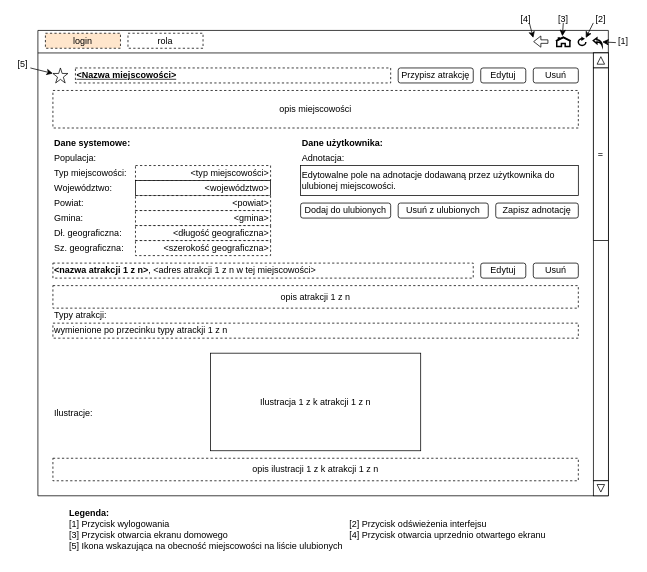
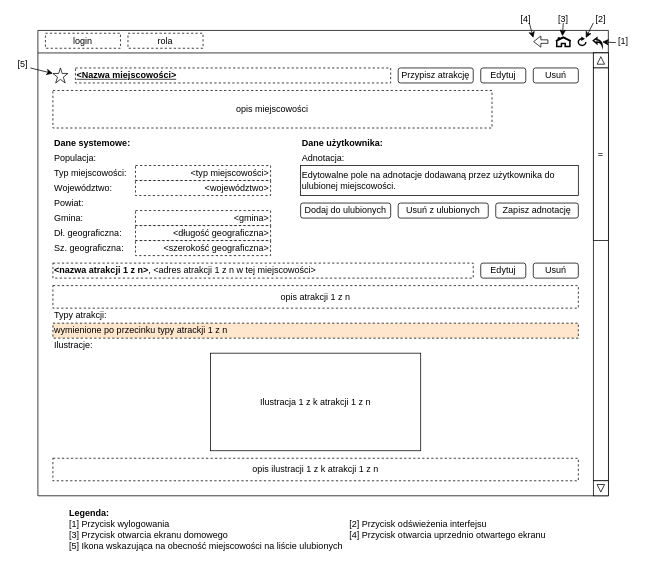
node "login": fillcolor #ffe6cc -> #ffffff
node "opis miejscowości": size 525x38 -> 439x38
node "<województwo>": style solid -> dashed
node "<powiat>": removed
node "wymienione po przecinku typy atrackji 1 z n": fillcolor #ffffff -> #ffe6cc
node "Ilustracje:": moved (83, 413) -> (83, 345)
